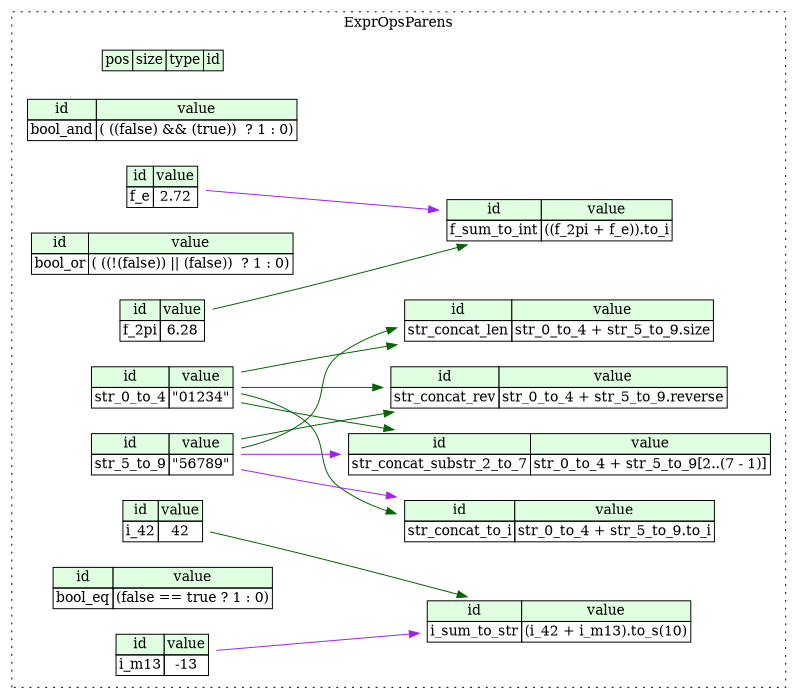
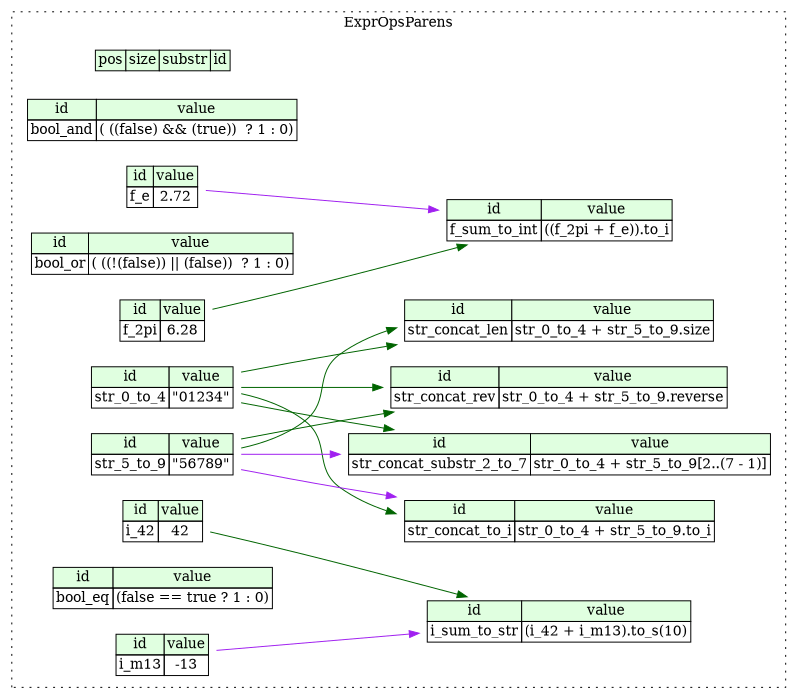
node "pos": text "type" -> "substr"
